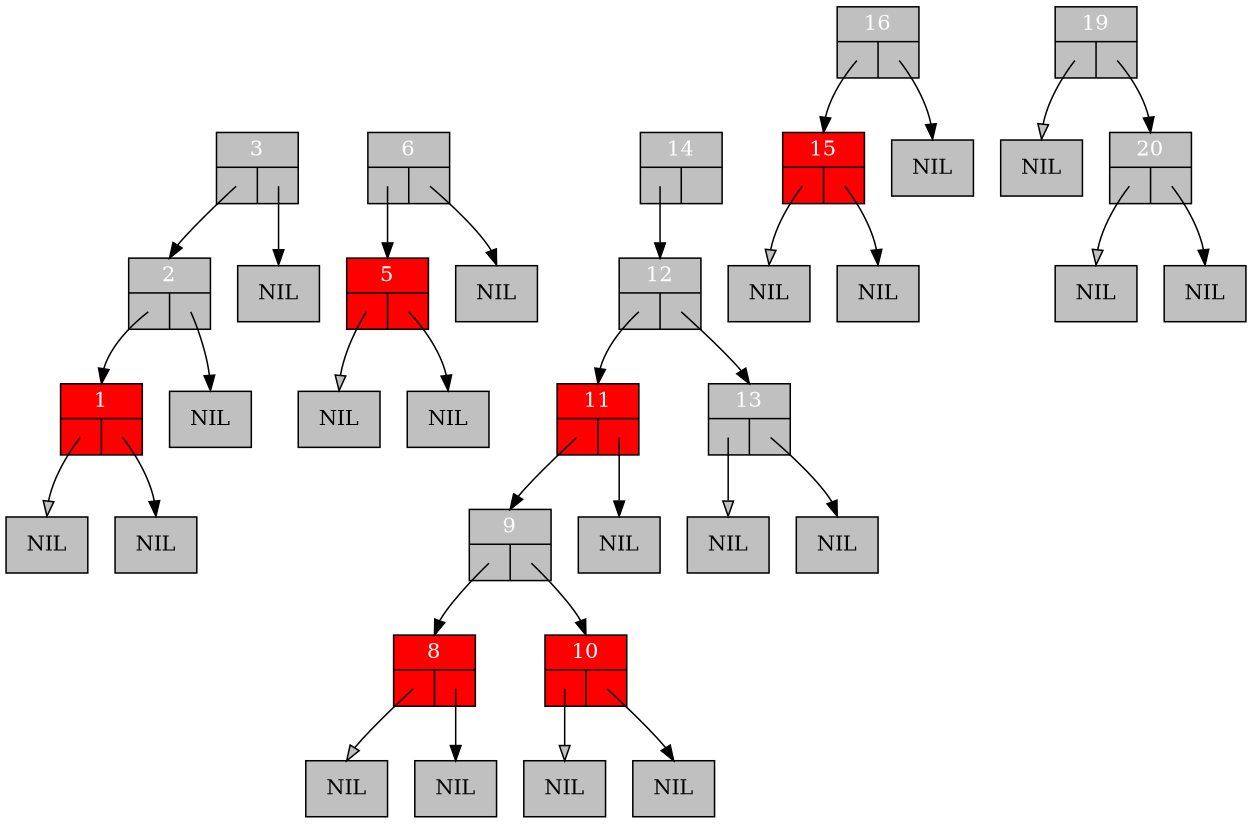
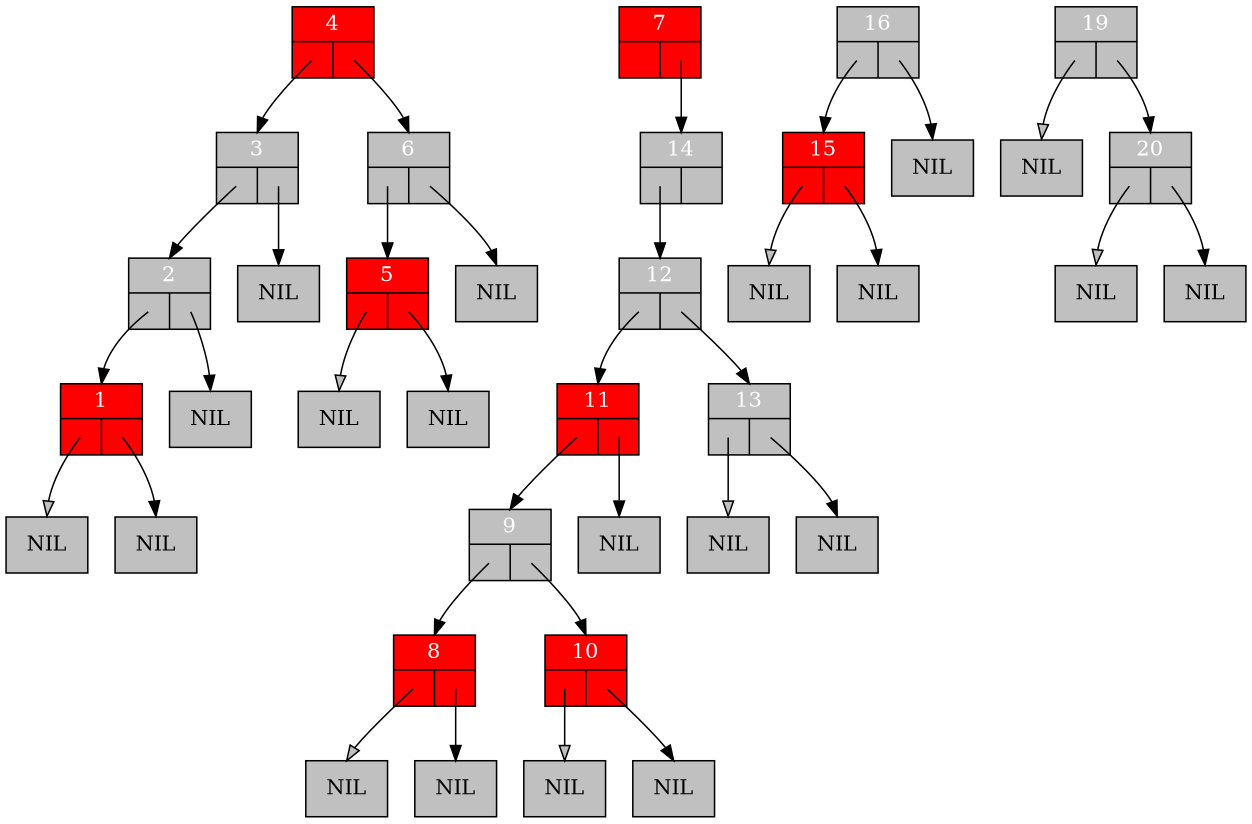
node "4": added
node "7": added
